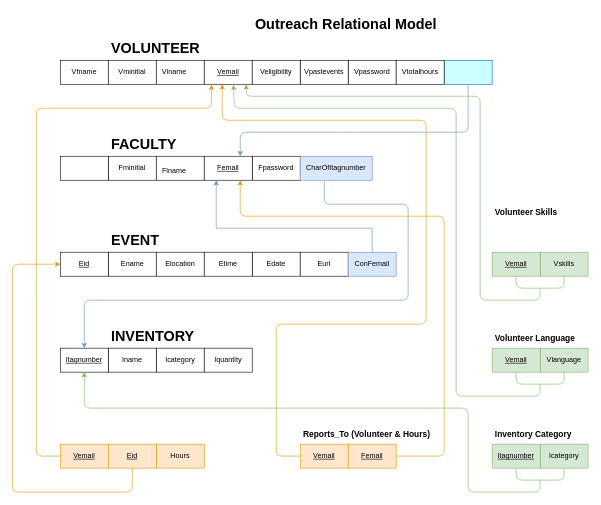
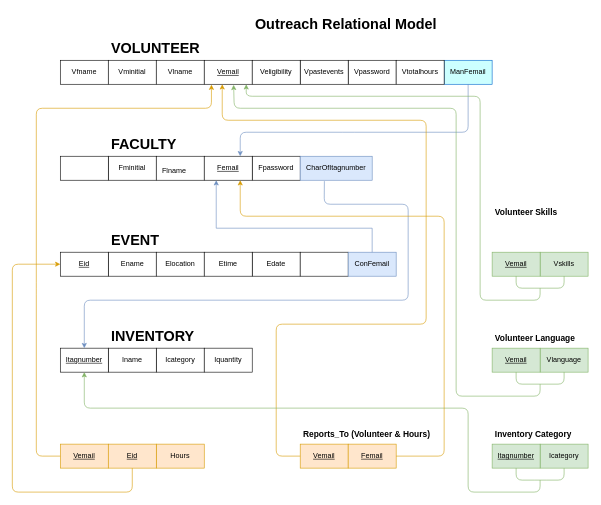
node "Vlname": moved (174, 72) -> (180, 72)
node "ManFemail": added
node "Eurl": removed
